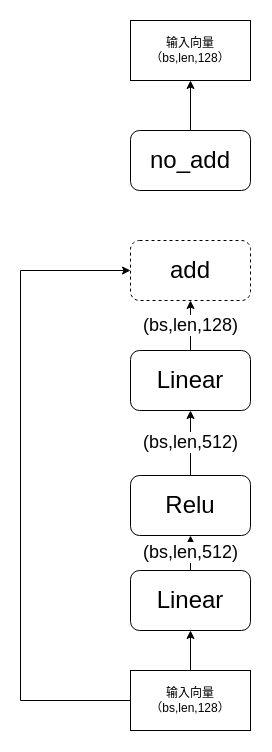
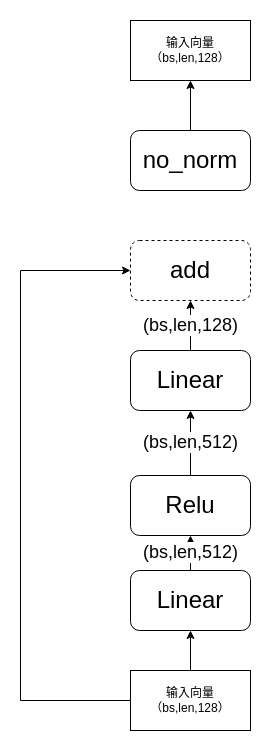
node "no_add": label "no_add" -> "no_norm"
